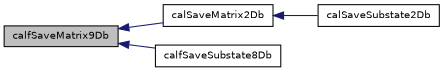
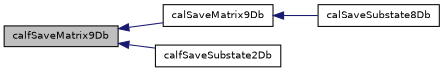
node "calSaveMatrix2Db": label "calSaveMatrix2Db" -> "calSaveMatrix9Db"
node "calSaveSubstate2Db": label "calSaveSubstate2Db" -> "calSaveSubstate8Db"
node "calfSaveSubstate8Db": label "calfSaveSubstate8Db" -> "calfSaveSubstate2Db"
